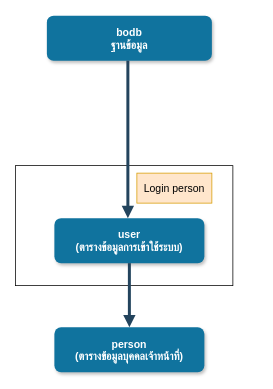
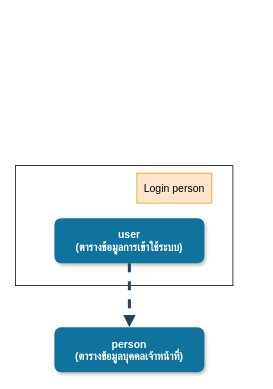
node "bodb ฐานข้อมูล": removed
edge "bodb ฐานข้อมูล" -> "user (ตารางข้อมูลการเข้าใช้ระบบ)": removed
edge "user (ตารางข้อมูลการเข้าใช้ระบบ)" -> "person (ตารางข้อมูลบุคคลเจ้าหน้าที่)": style solid -> dashed
